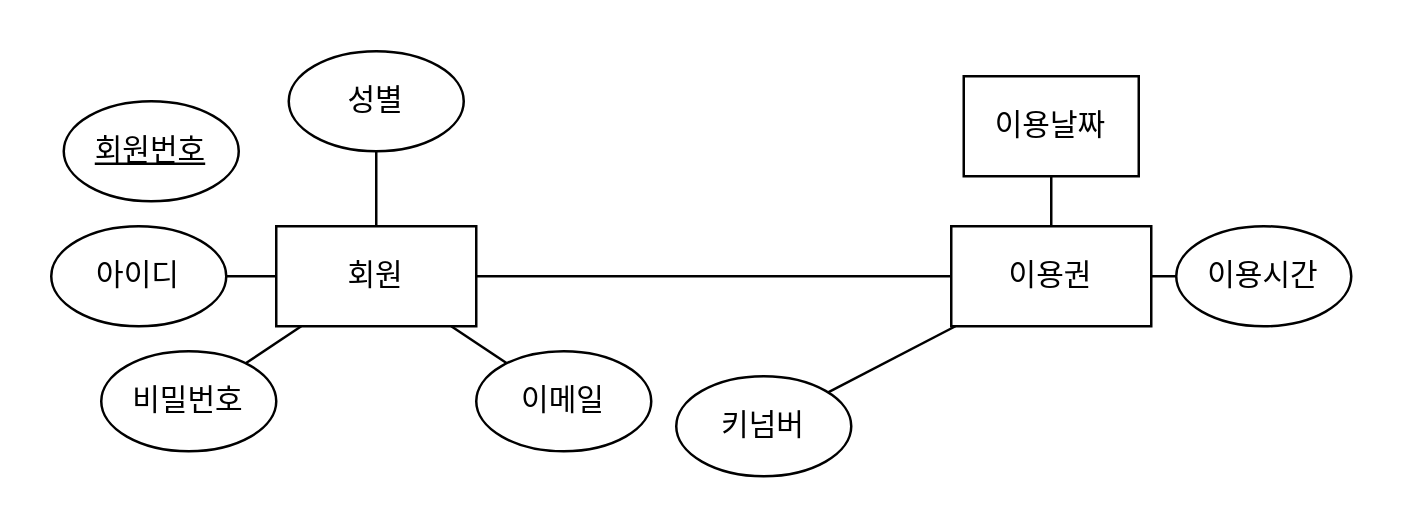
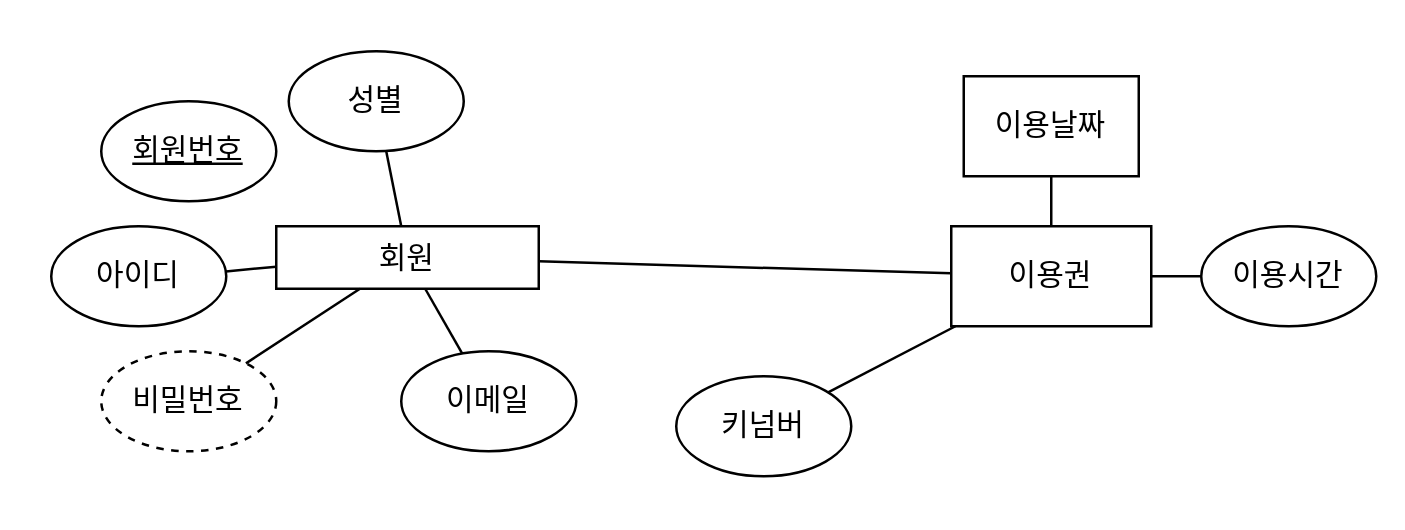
node "회원번호": moved (151, 151) -> (189, 151)
node "회원": size 200x100 -> 263x63
node "이용시간": moved (1264, 276) -> (1289, 276)
node "비밀번호": style solid -> dashed
node "이메일": moved (564, 401) -> (489, 401)
